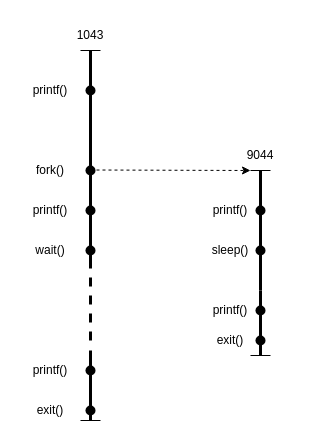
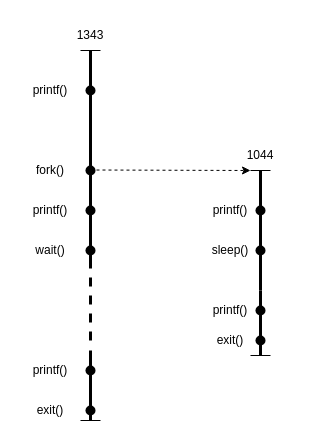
node "1043": label "1043" -> "1343"
node "9044": label "9044" -> "1044"
